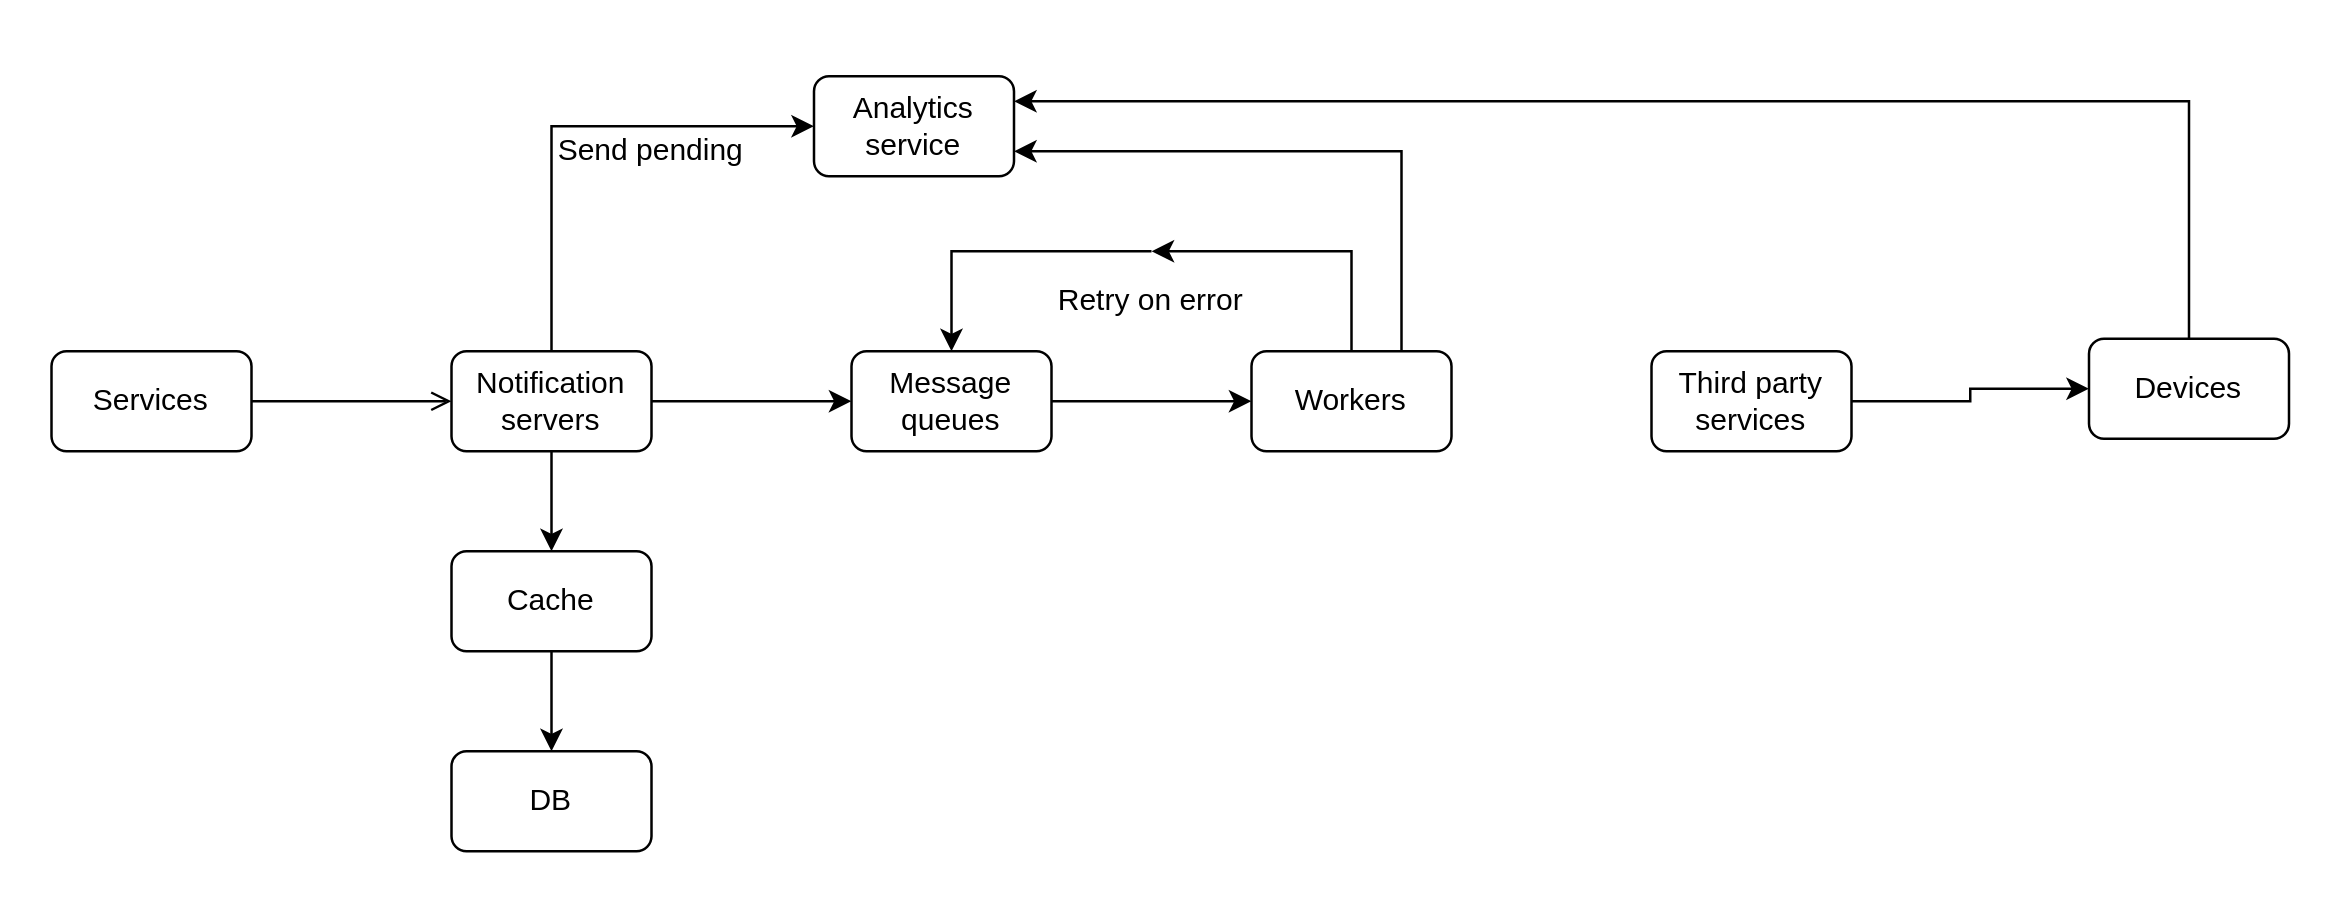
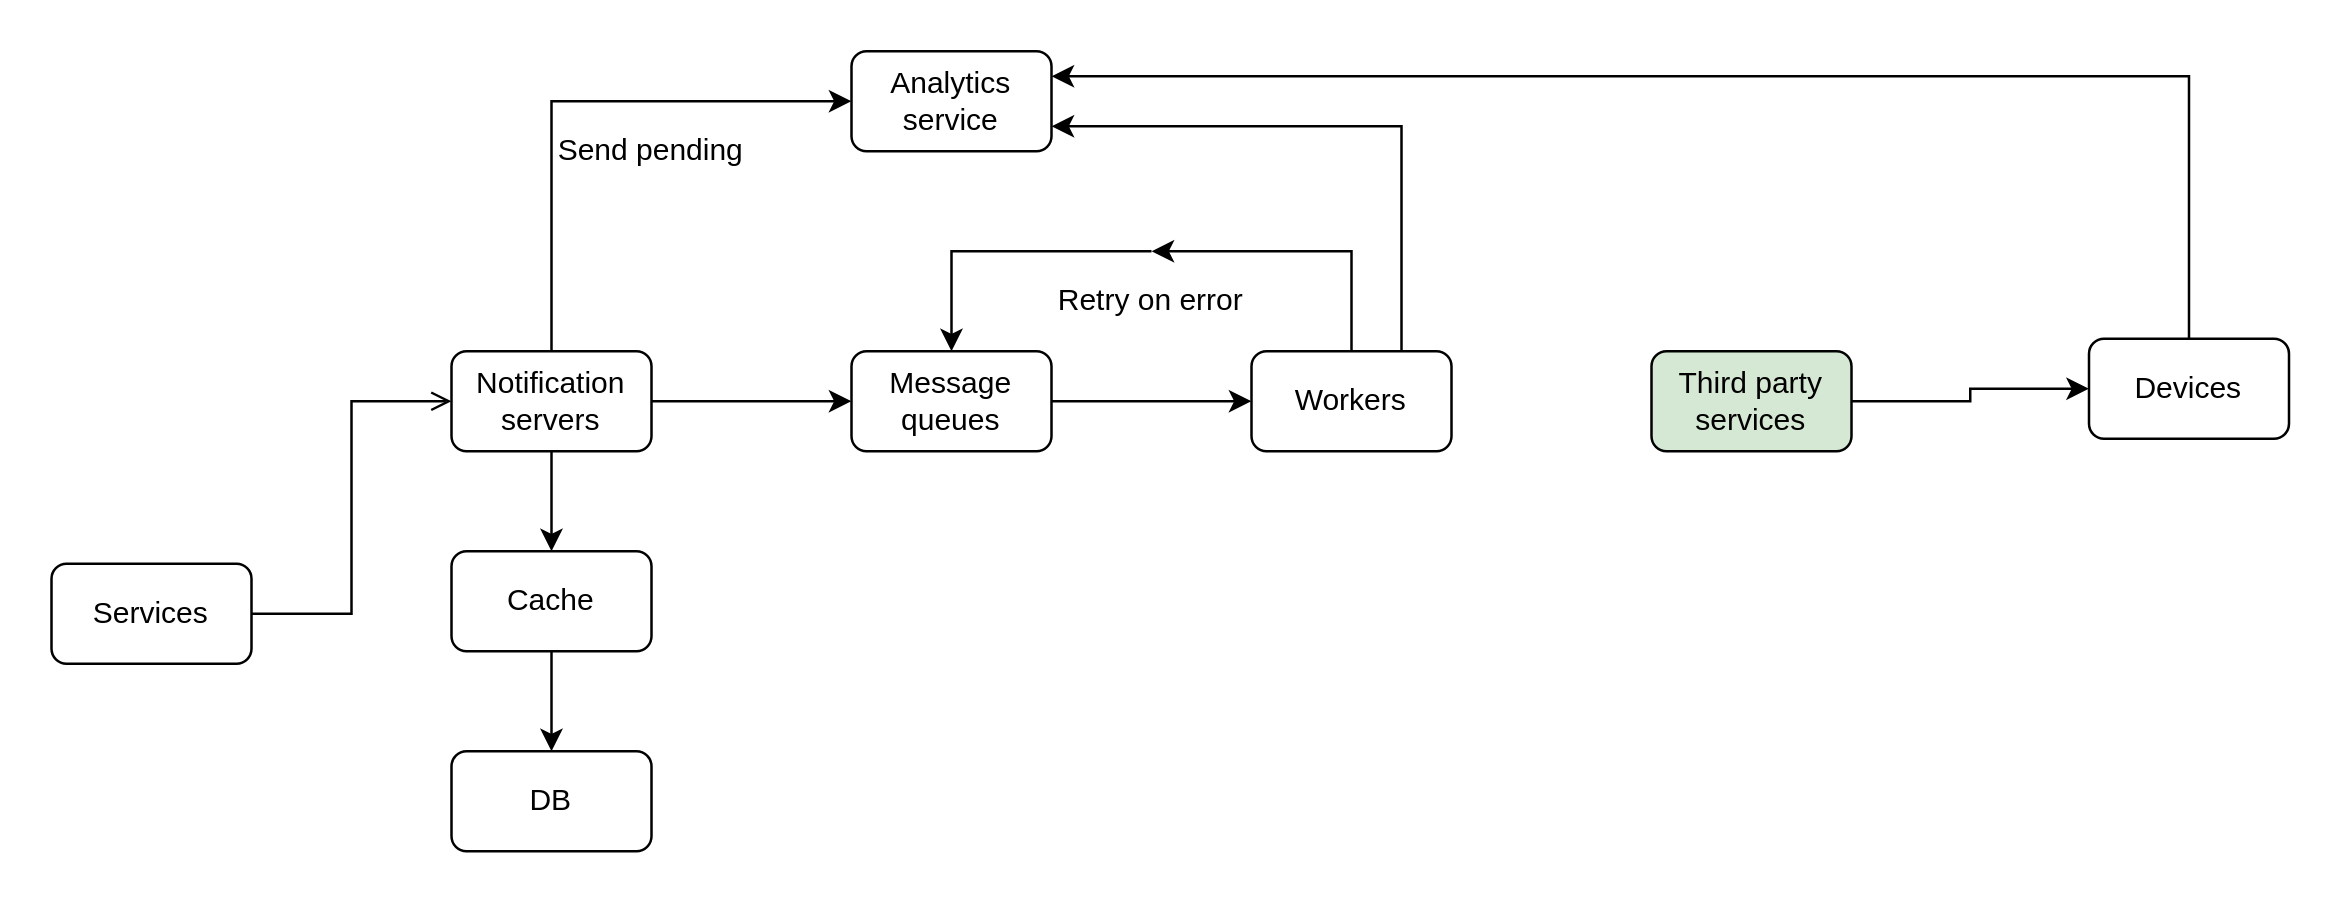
node "Analytics service": moved (914, 126) -> (951, 101)
node "Services": moved (151, 401) -> (151, 614)
node "Third party services": fillcolor #ffffff -> #d5e8d4
